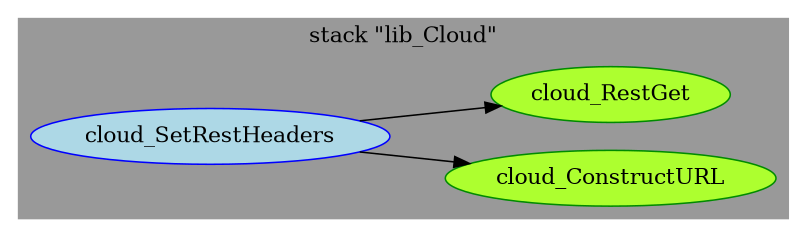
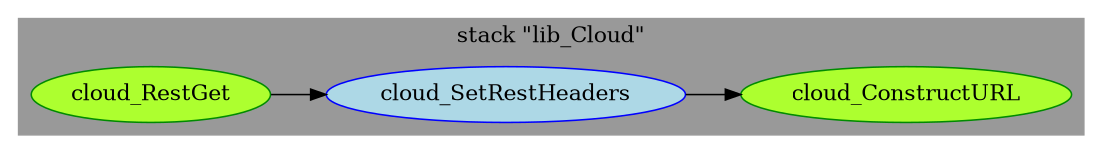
edge "cloud_SetRestHeaders" -> "cloud_RestGet": reversed
